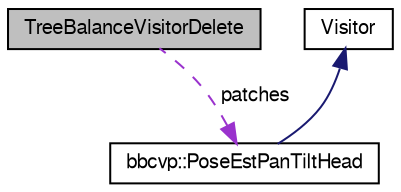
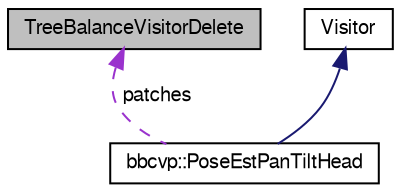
edge "TreeBalanceVisitorDelete" -> "bbcvp::PoseEstPanTiltHead": reversed
